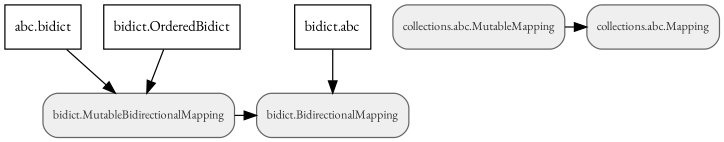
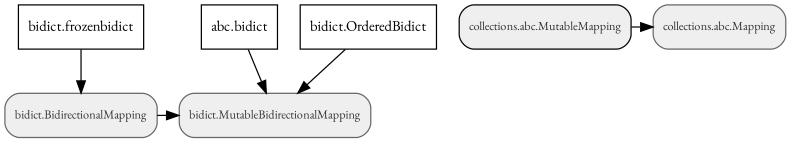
node "bidict.abc": label "bidict.abc" -> "bidict.frozenbidict"
node "collections.abc.MutableMapping": color #666666 -> black
edge "bidict.MutableBidirectionalMapping" -> "bidict.BidirectionalMapping": reversed
